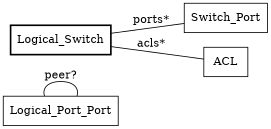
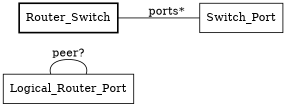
node "Logical_Switch": label "Logical_Switch" -> "Router_Switch"
node "ACL": removed
node "Logical_Port_Port": label "Logical_Port_Port" -> "Logical_Router_Port"
